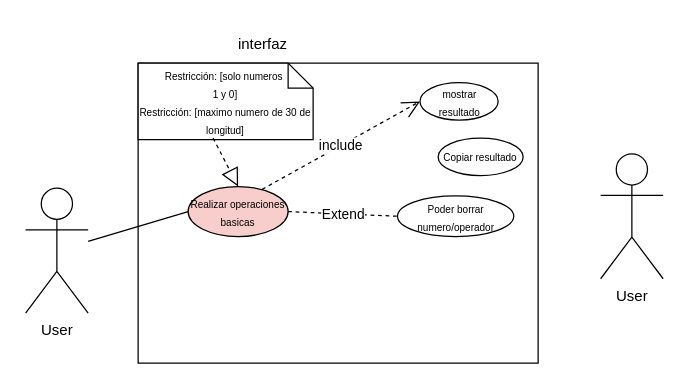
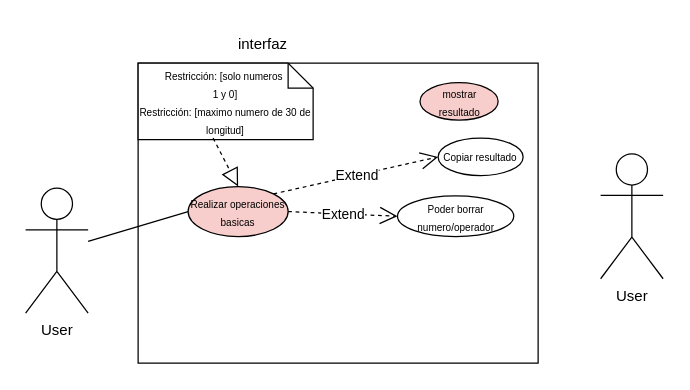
node "mostrar resultado": fillcolor #ffffff -> #f8cecc
edge "Realizar operaciones basicas" -> "mostrar resultado": removed, label "include"
edge "Realizar operaciones basicas" -> "Copiar resultado": added, label "Extend"
edge "Realizar operaciones basicas" -- "Poder borrar numero/operador": arrowhead none -> open
